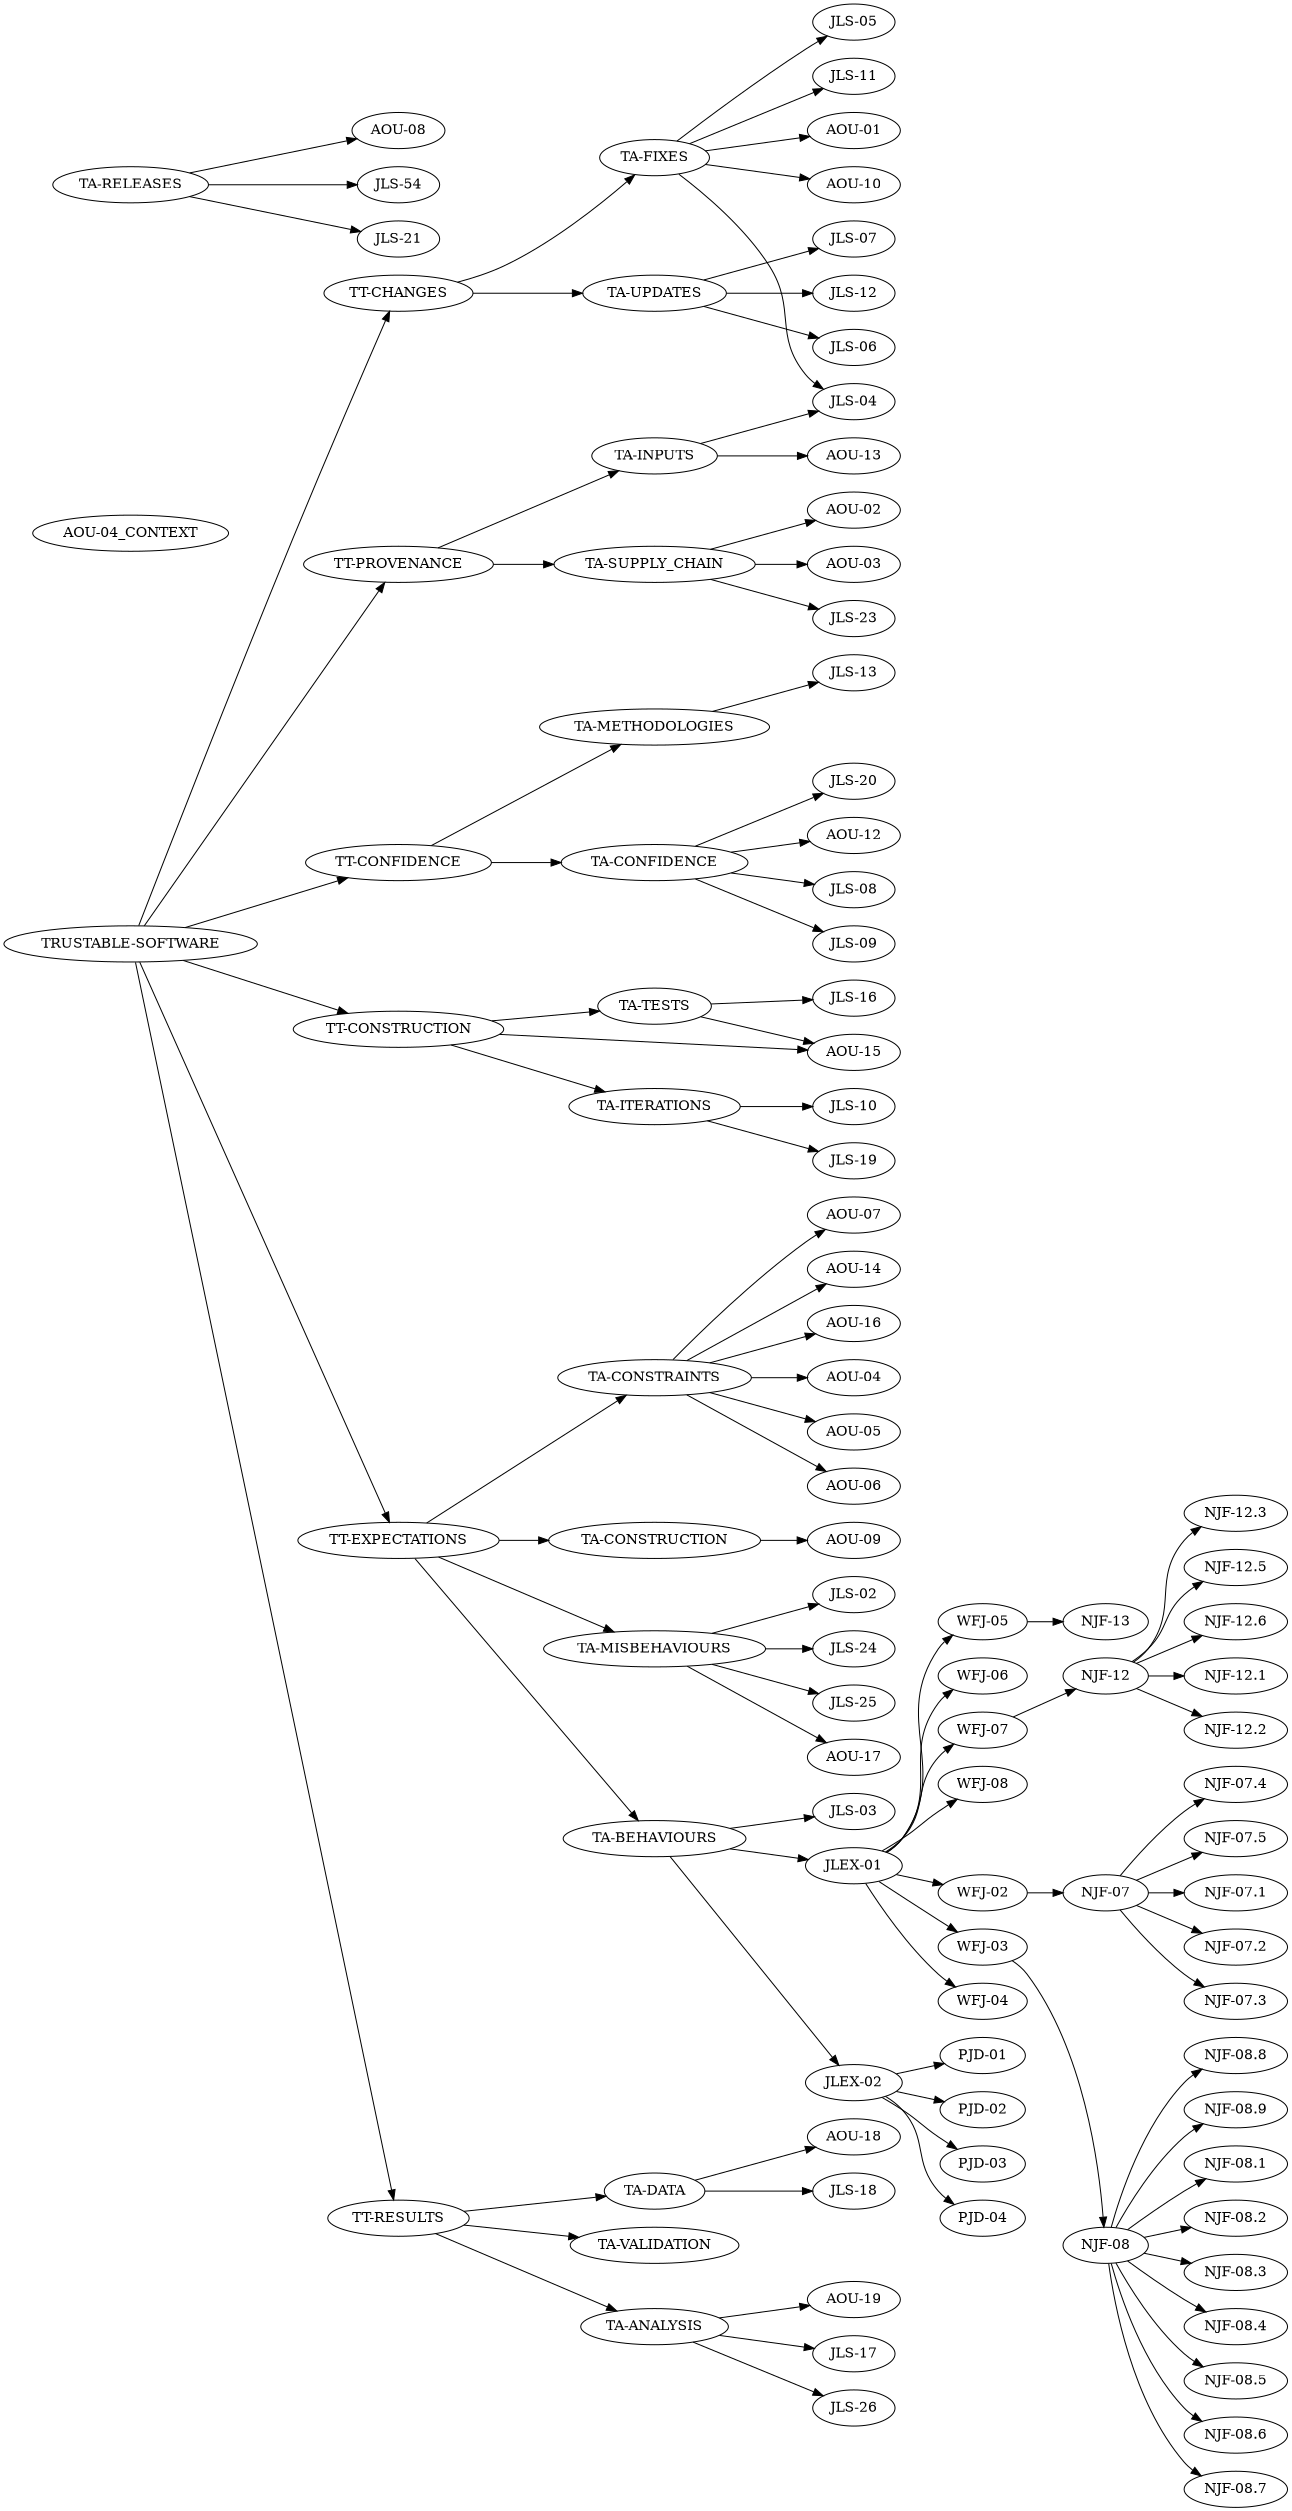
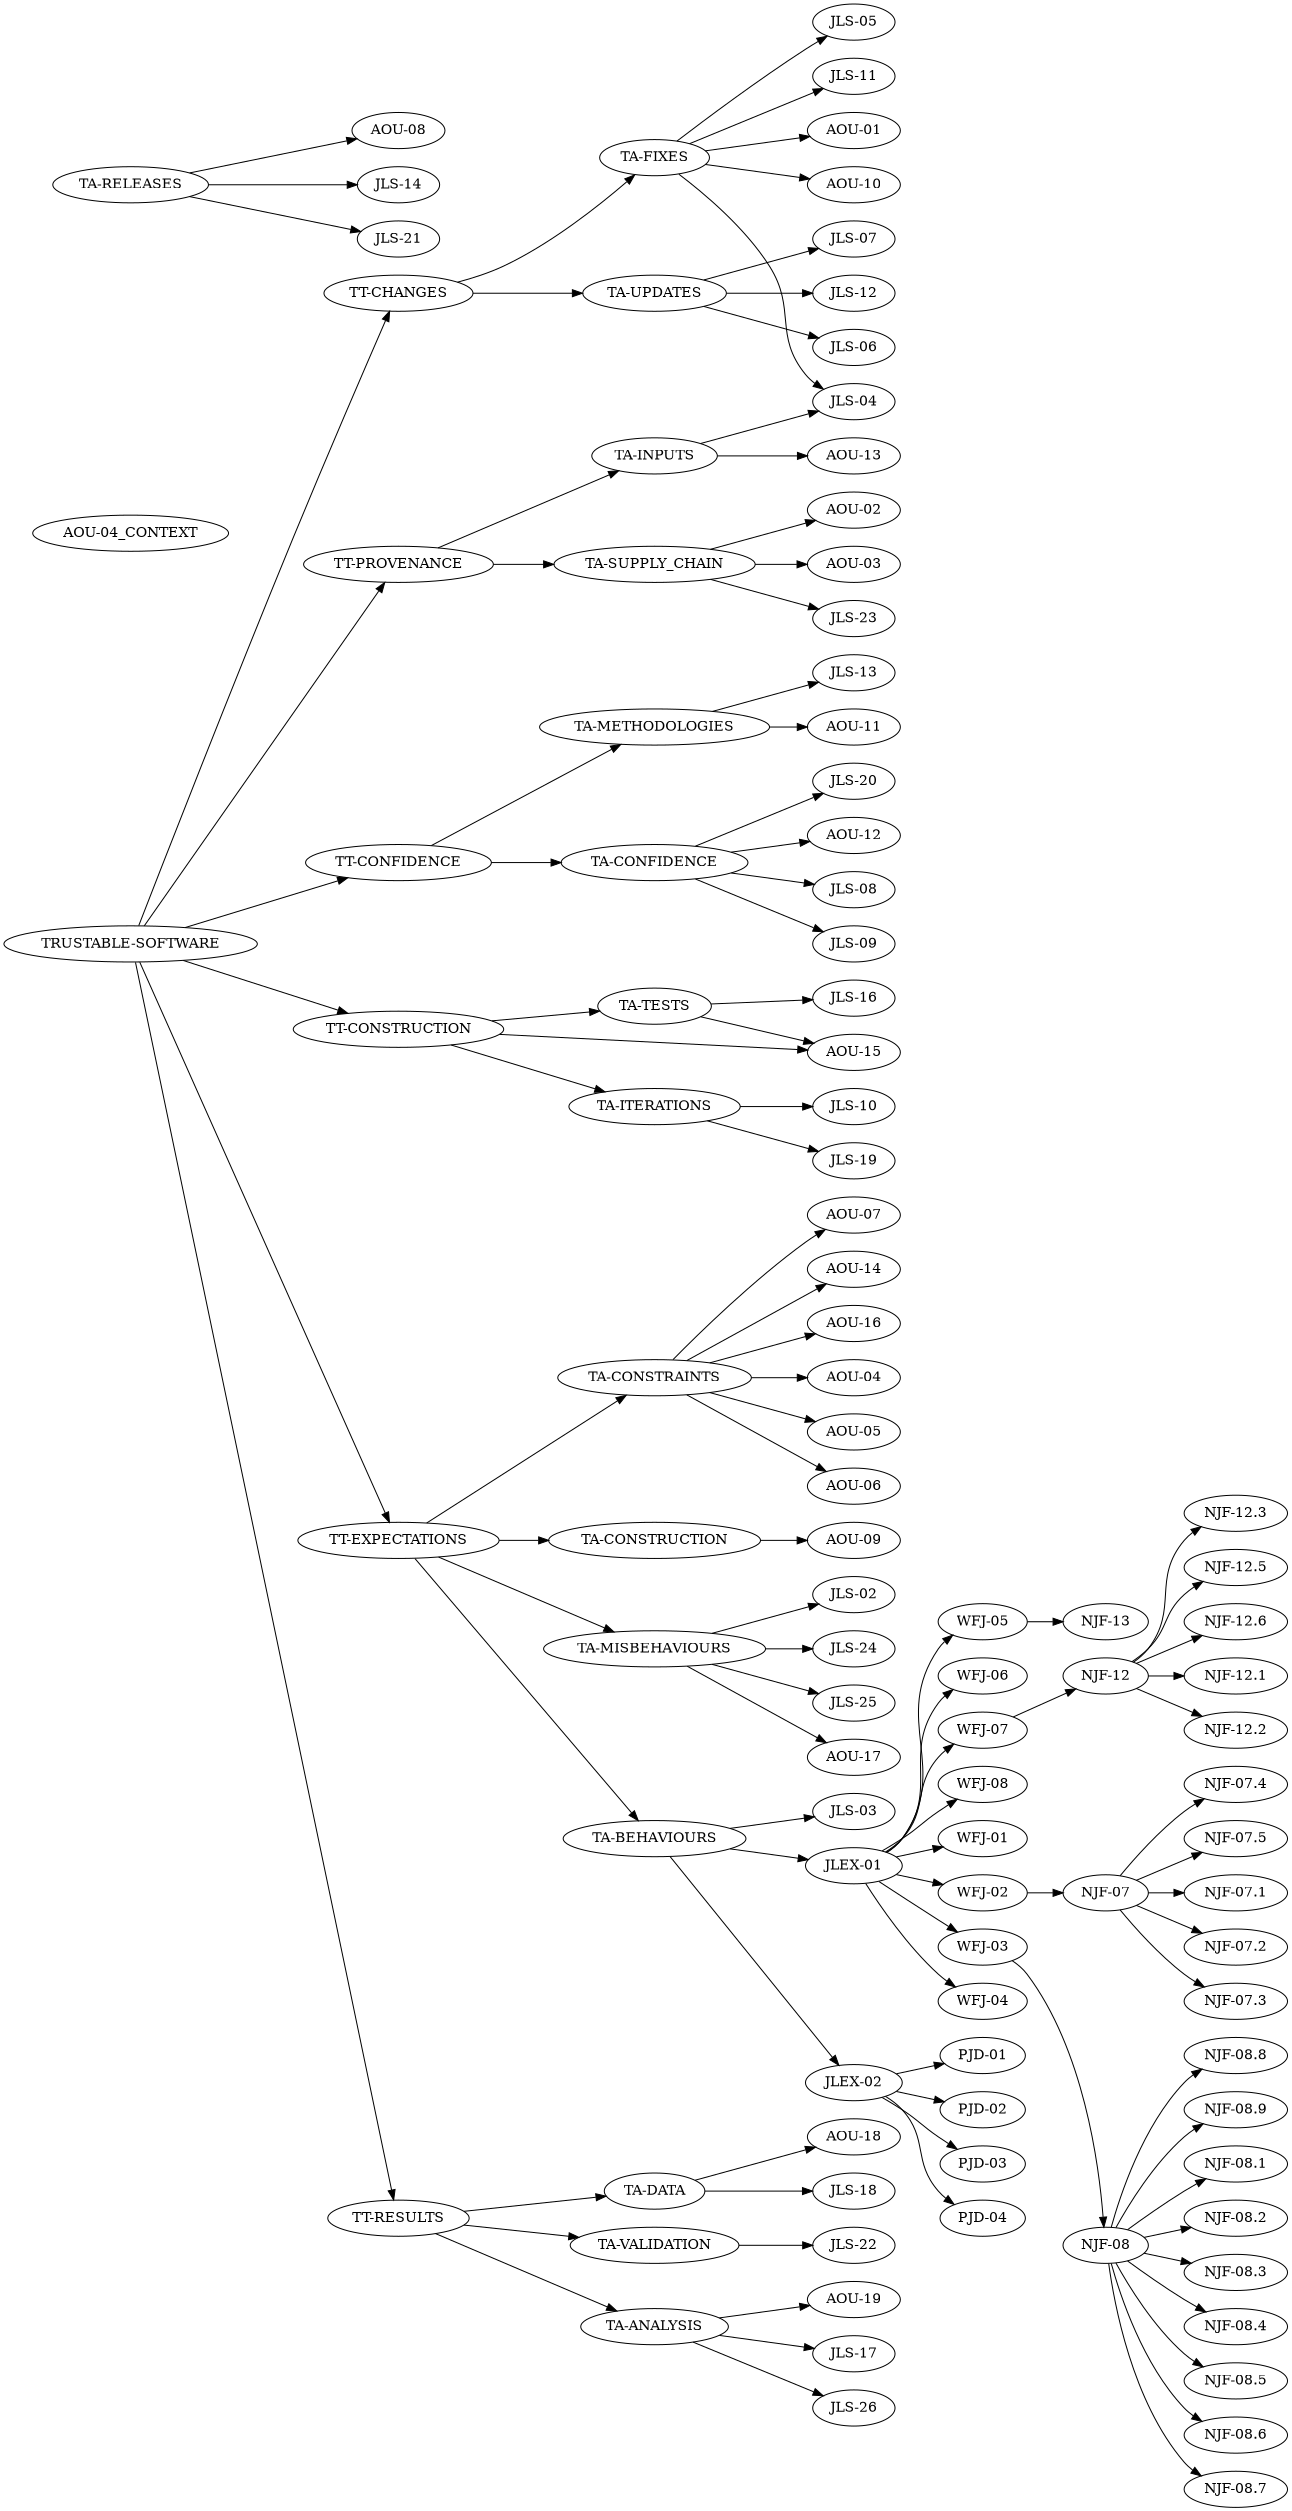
node "JLS-54": label "JLS-54" -> "JLS-14"
node "AOU-11": added
node "WFJ-01": added
node "JLS-22": added
